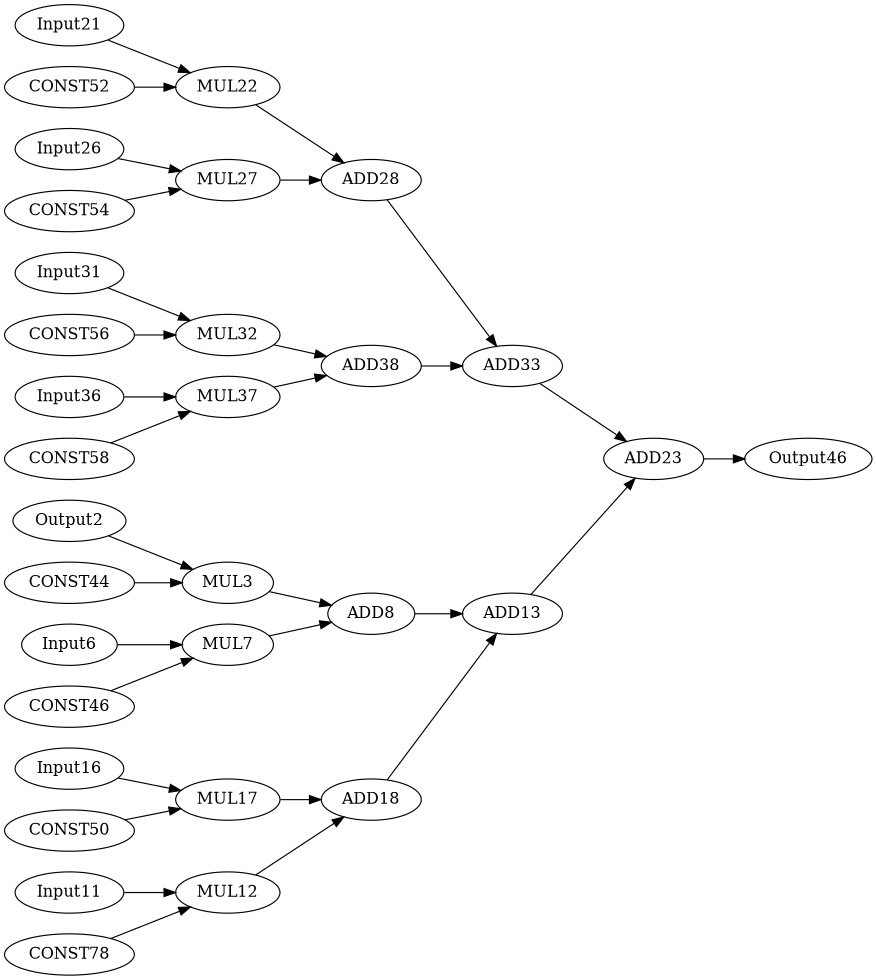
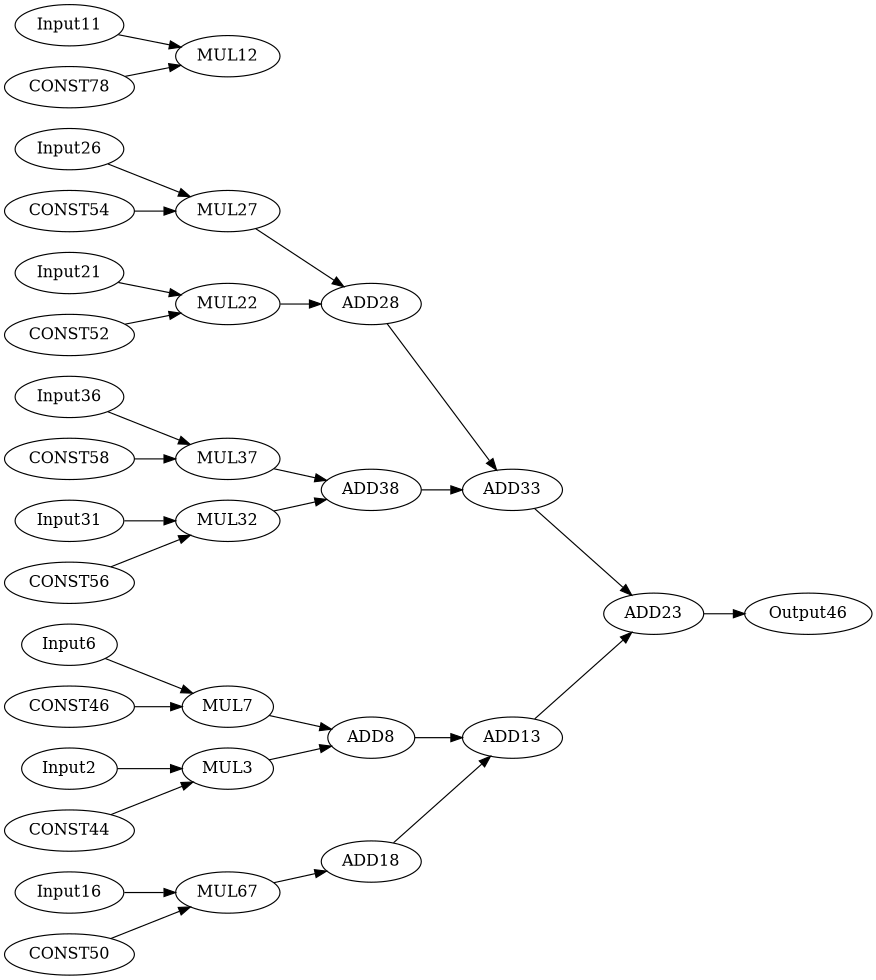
node "Output2": label "Output2" -> "Input2"
node "MUL17": label "MUL17" -> "MUL67"
edge "MUL12" -> "ADD18": removed
